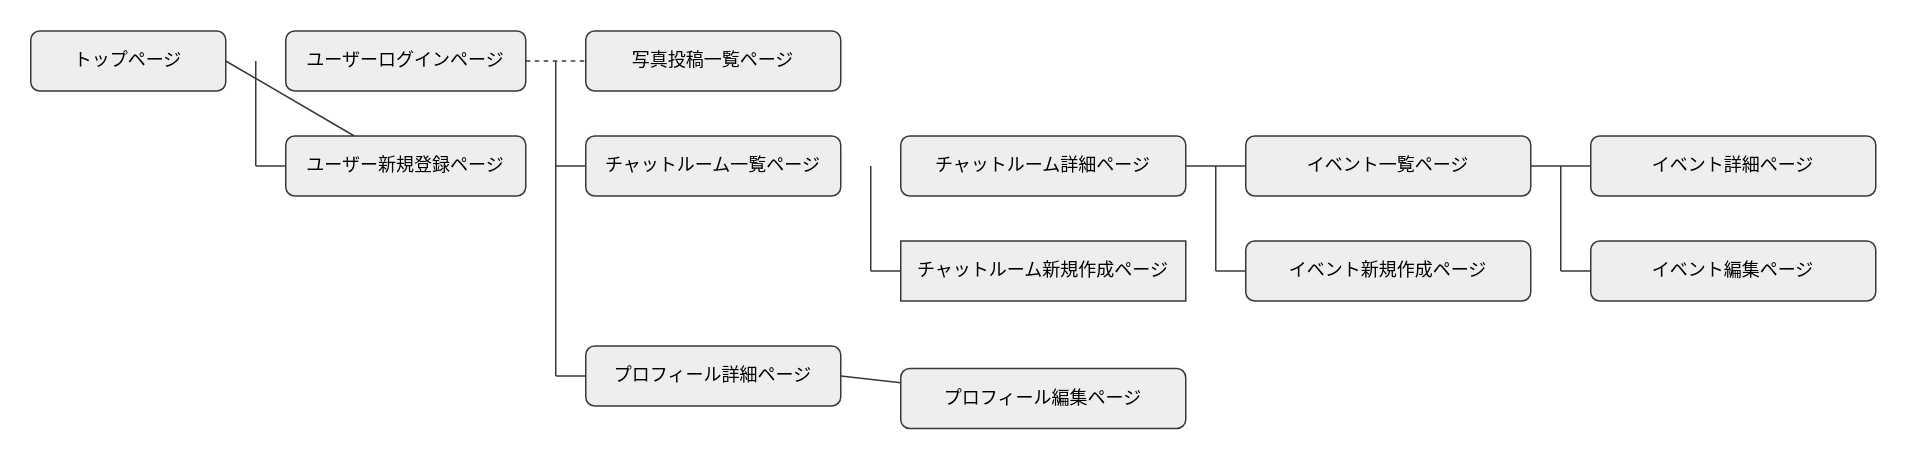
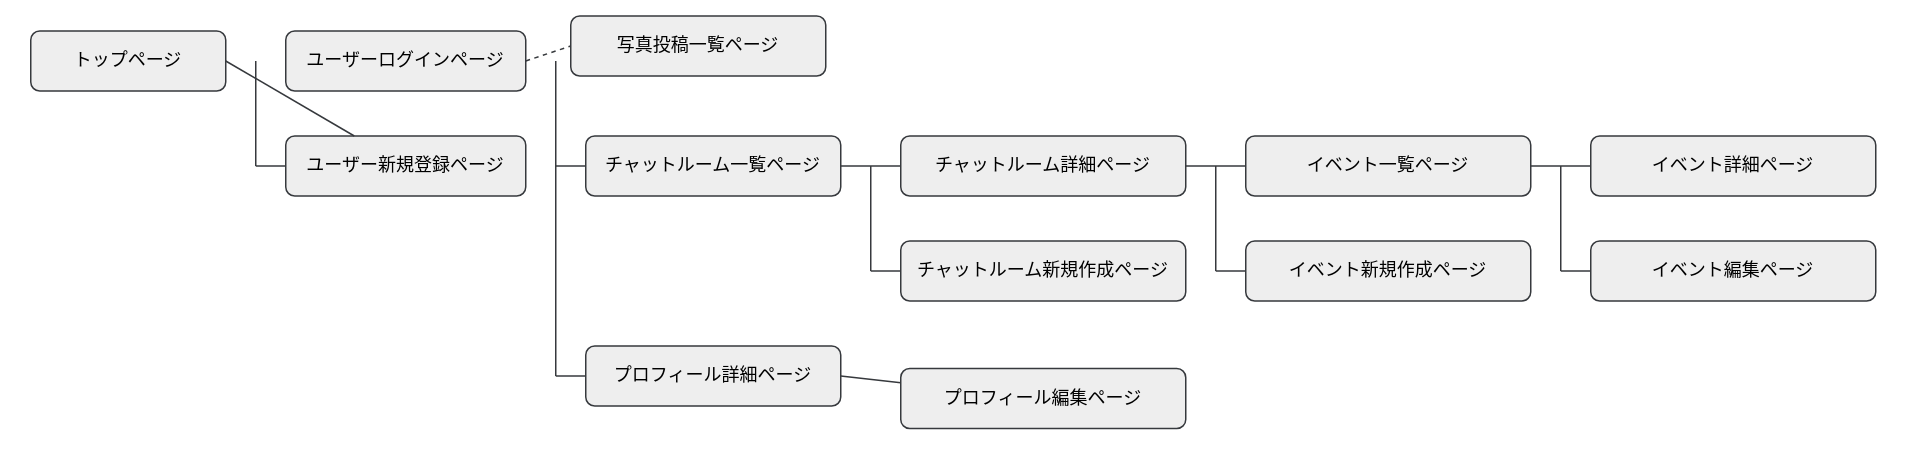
node "写真投稿一覧ページ": moved (713, 61) -> (698, 46)
edge "チャットルーム一覧ページ" -- "チャットルーム詳細ページ": added
node "チャットルーム新規作成ページ": shape rectangle -> rounded rectangle
